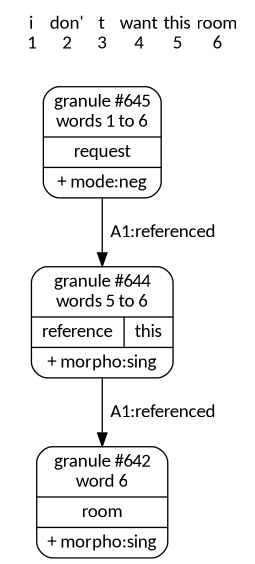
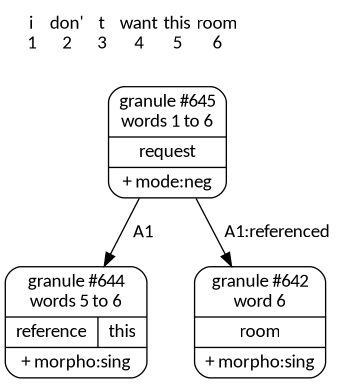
edge "granule #645" -> "granule #644": label "  A1:referenced  " -> "  A1  "
edge "granule #644" -> "granule #642": now "granule #645" -> "granule #642"
